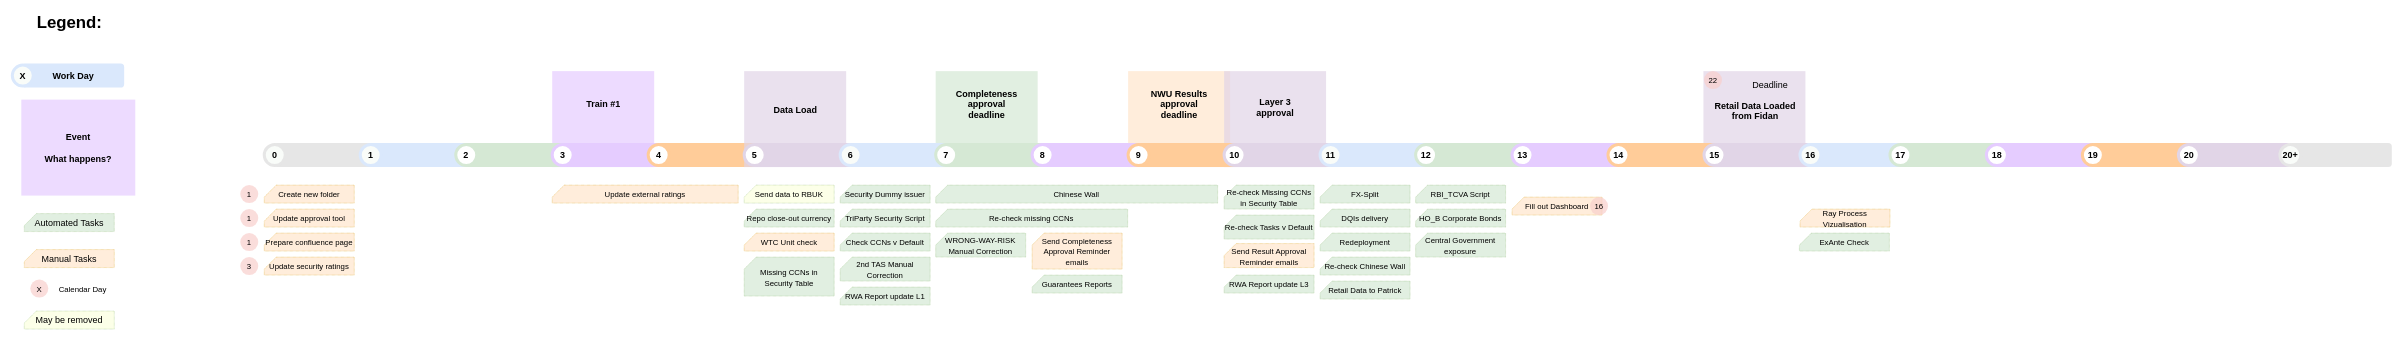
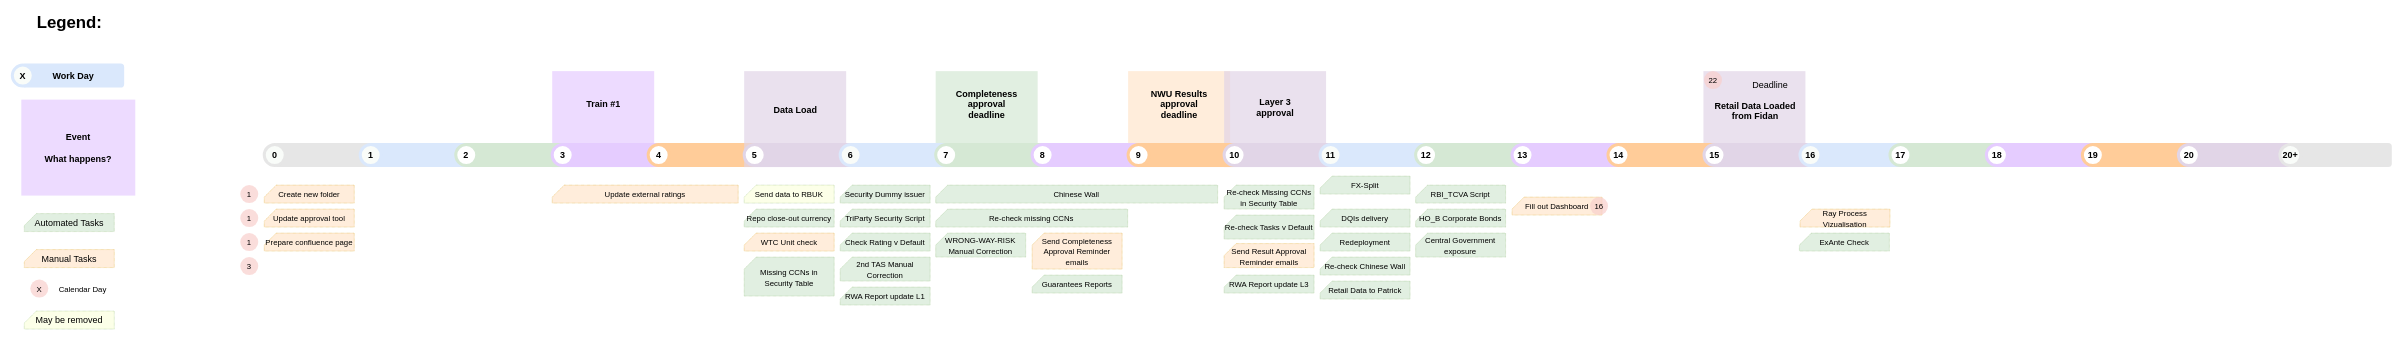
node "FX-Split": moved (1365, 194) -> (1365, 185)
node "Check CCNs v Default": label "Check CCNs v Default" -> "Check Rating v Default"
node "Update security ratings": removed
